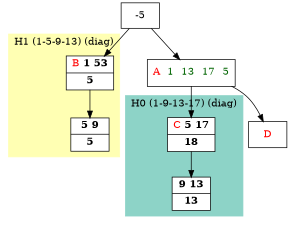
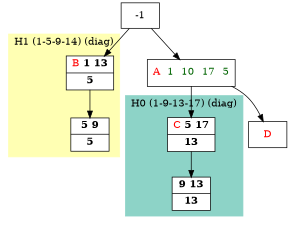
node "-5": label "-5" -> "-1"
cluster "H1 (1-5-9-13) (diag)": label "H1 (1-5-9-13) (diag)" -> "H1 (1-5-9-14) (diag)"
node "B": text "53" -> "13"
node "A": text "13" -> "10"
node "C": text "18" -> "13"
